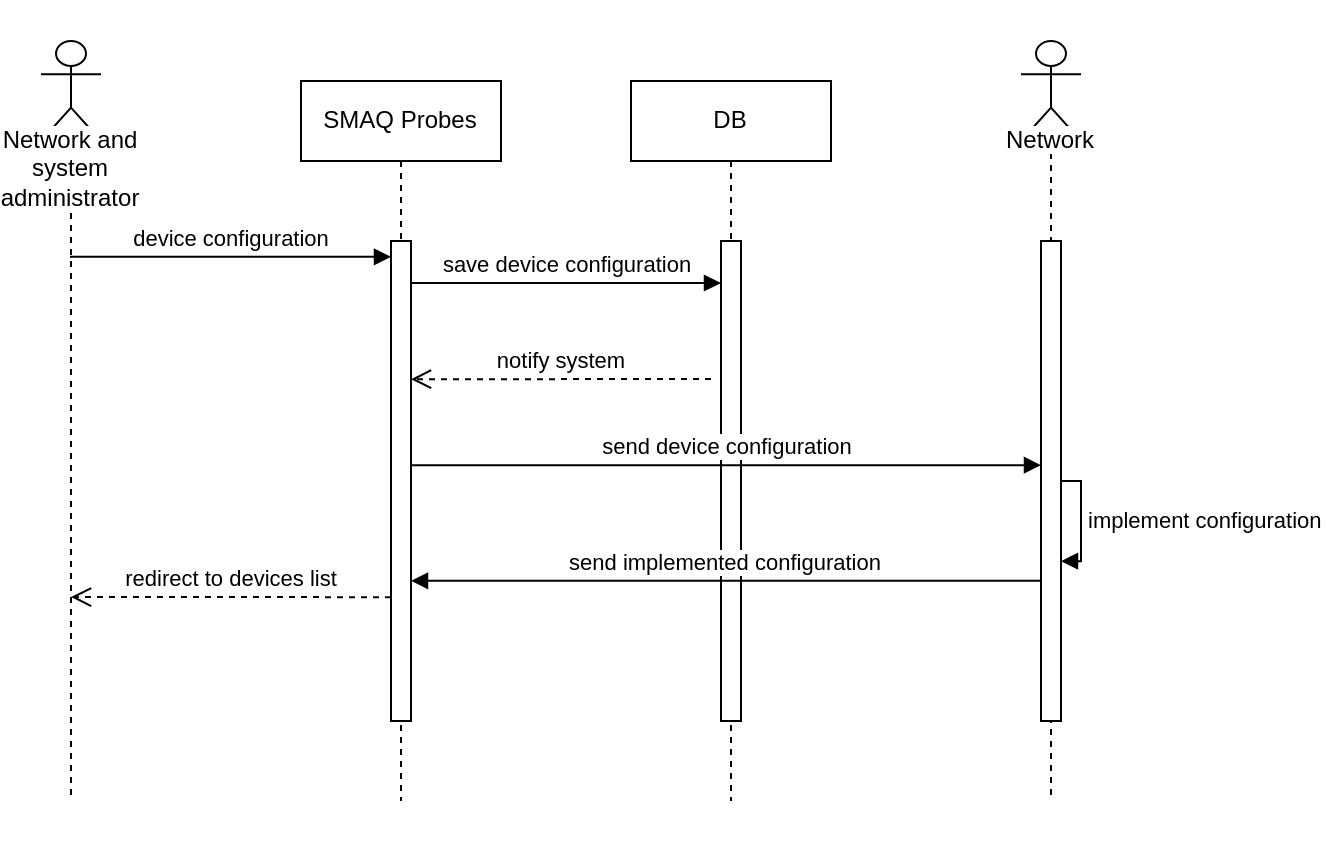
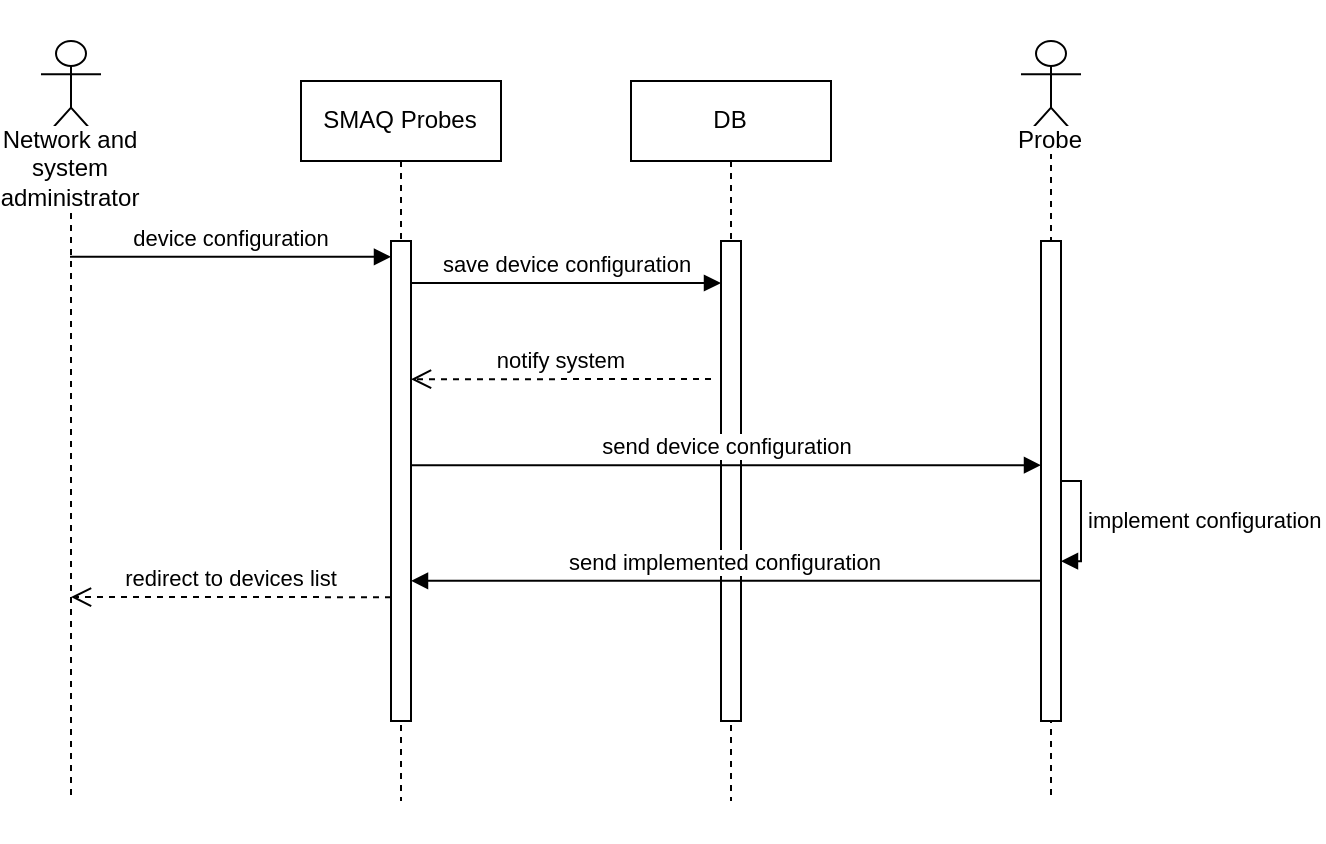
node "Network": label "Network" -> "Probe"
